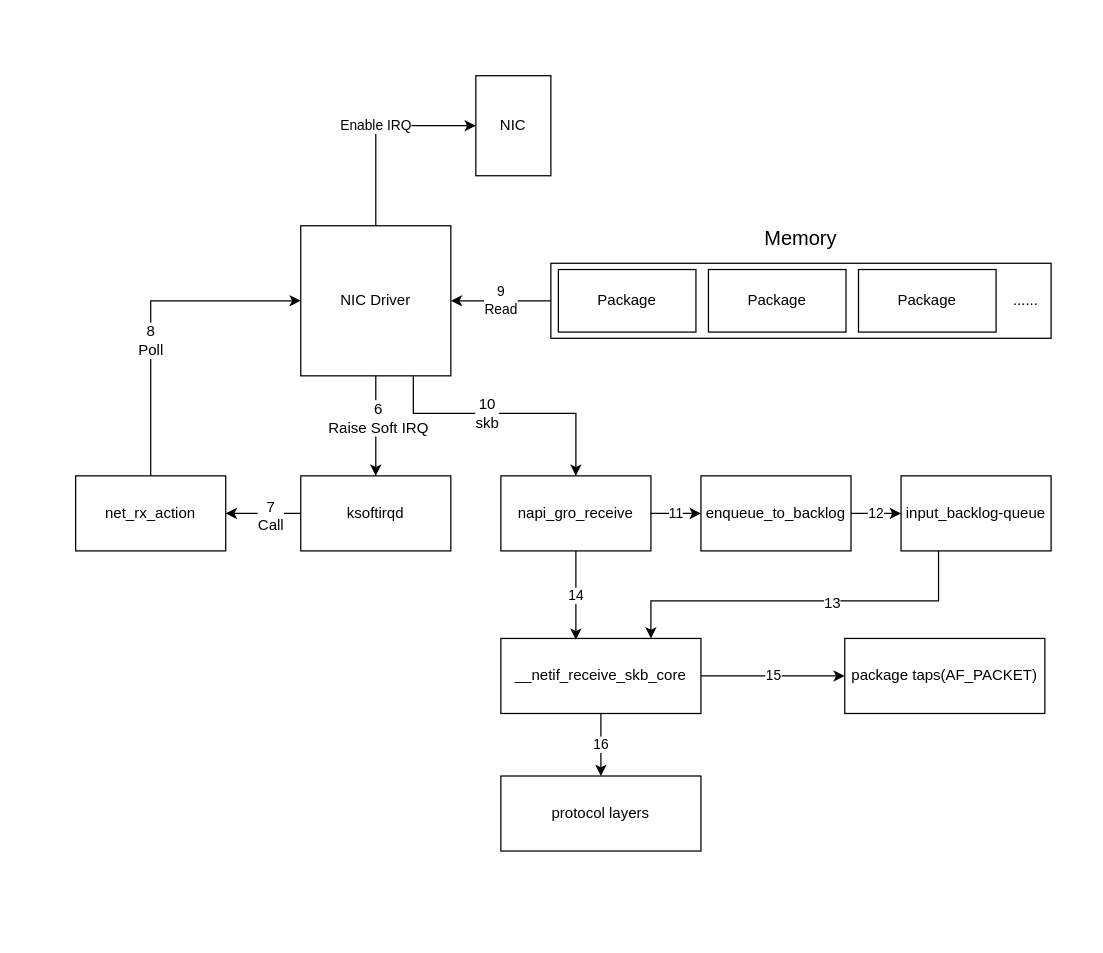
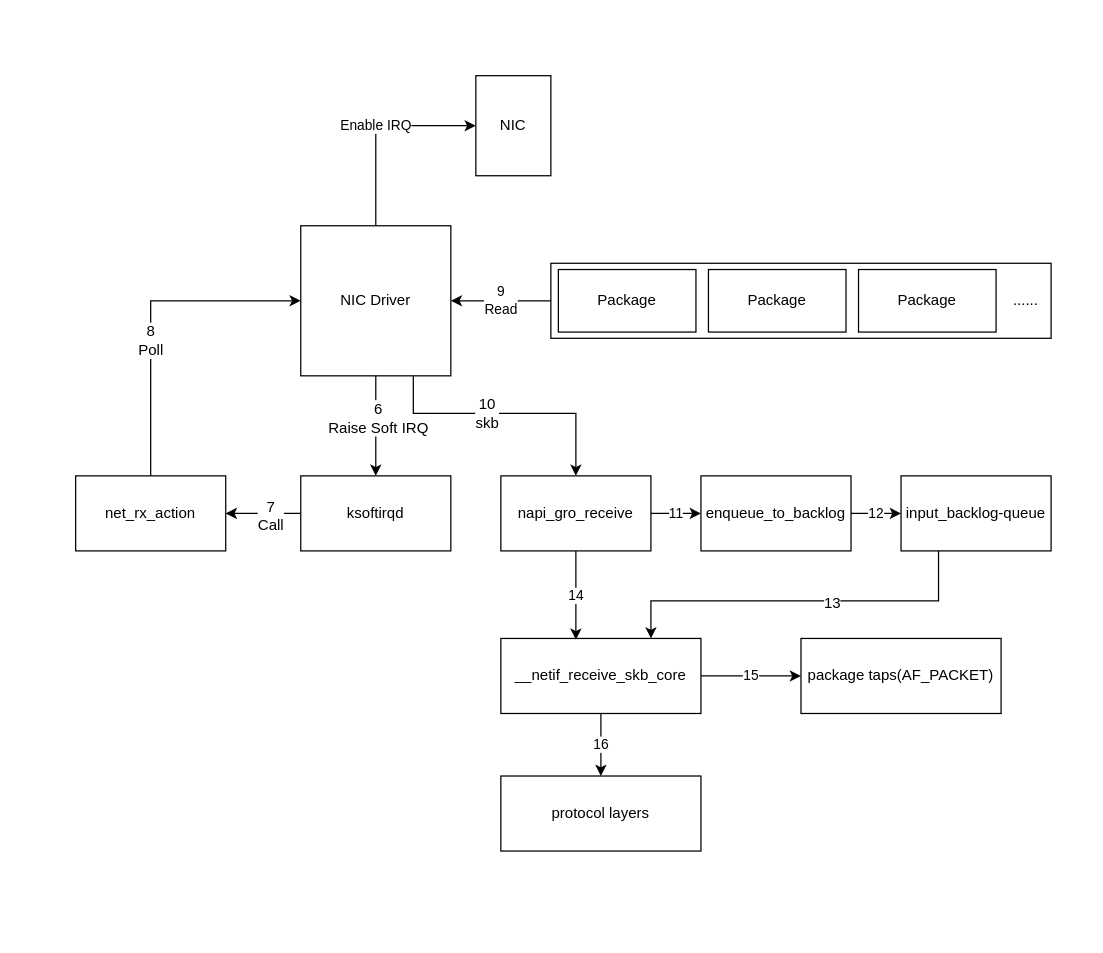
node "Memory": removed
node "package taps(AF_PACKET)": moved (944, 676) -> (901, 676)
